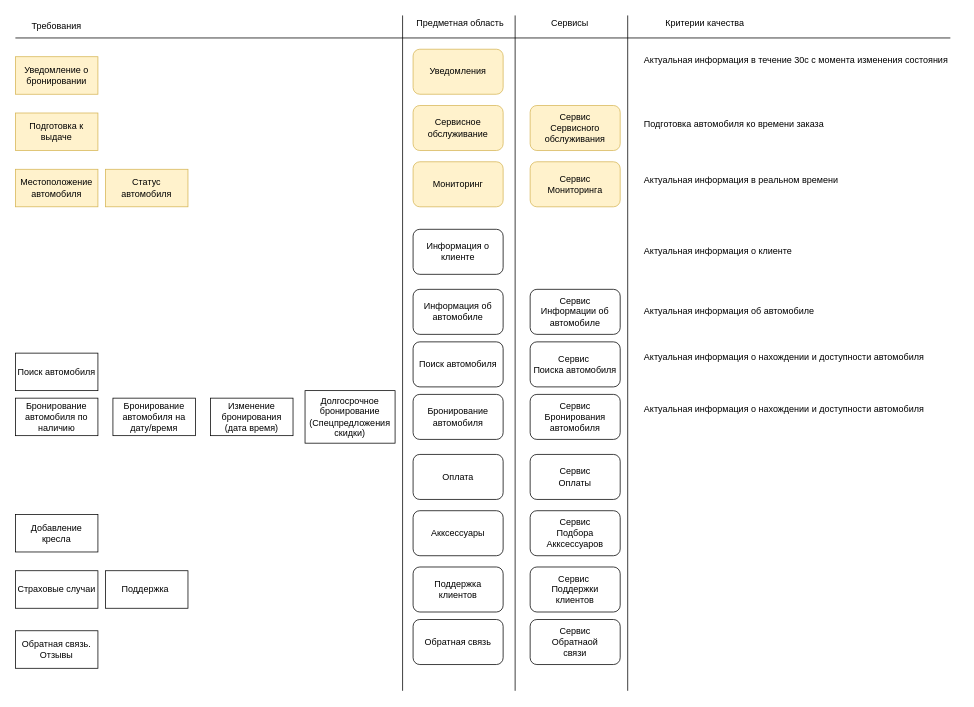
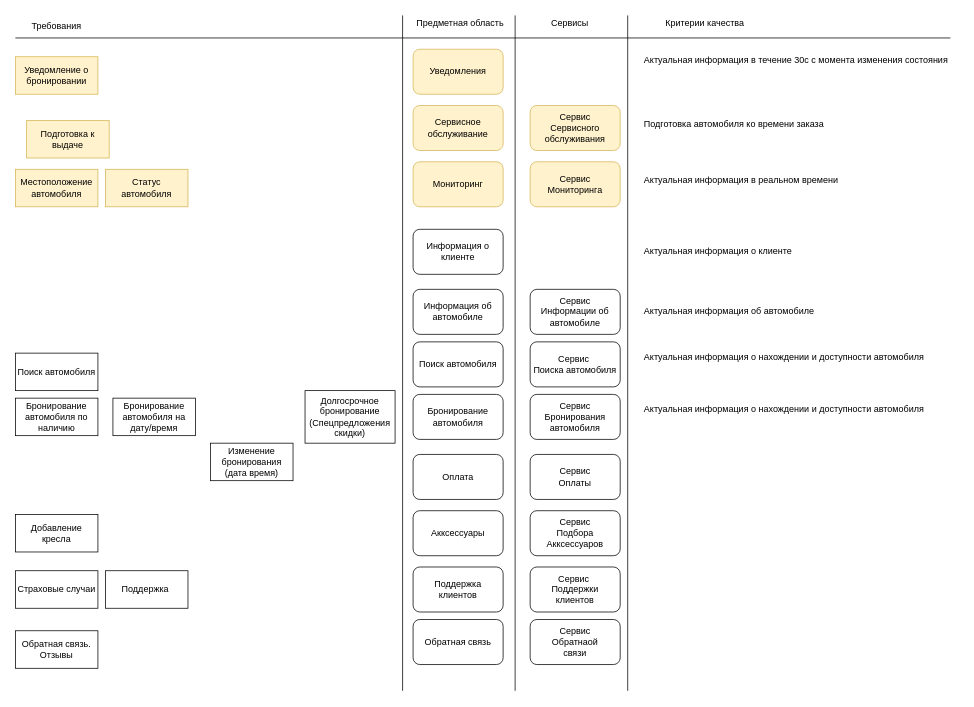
node "Подготовка к выдаче": moved (57, 132) -> (68, 139)
node "Изменение бронирования (дата время)": moved (252, 417) -> (252, 462)
